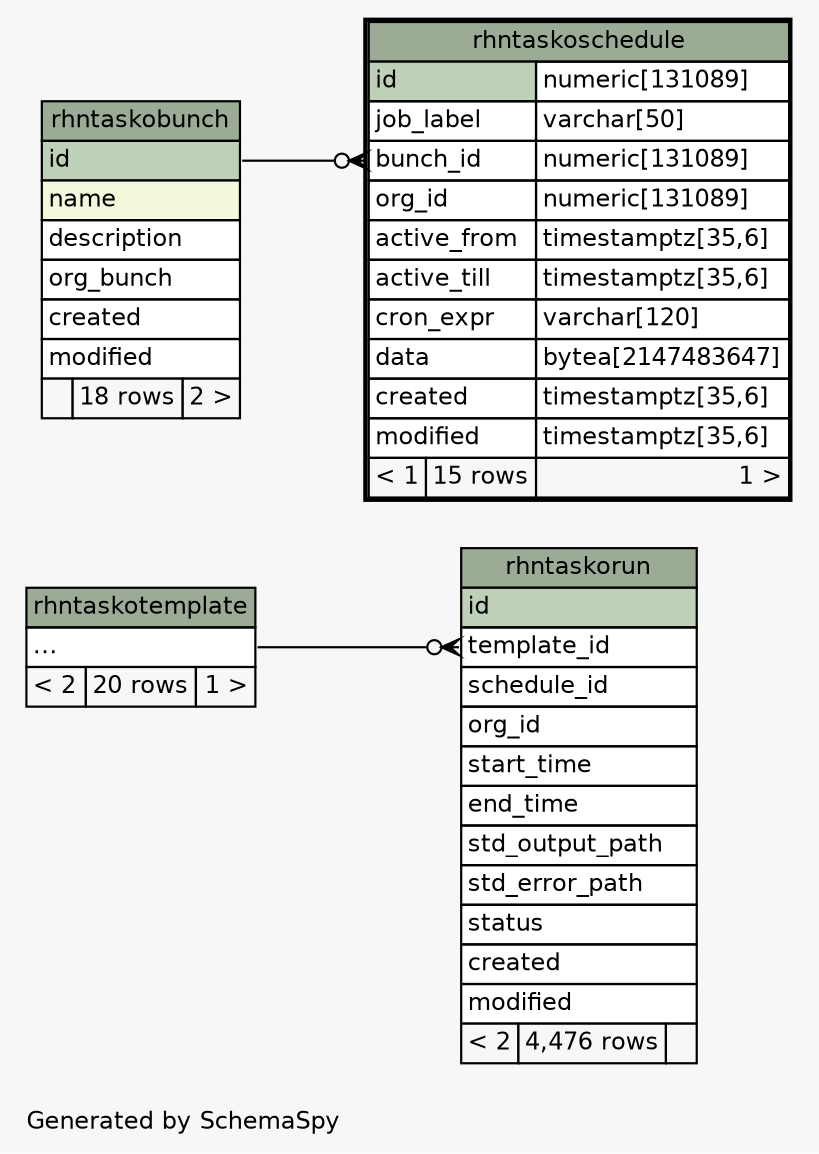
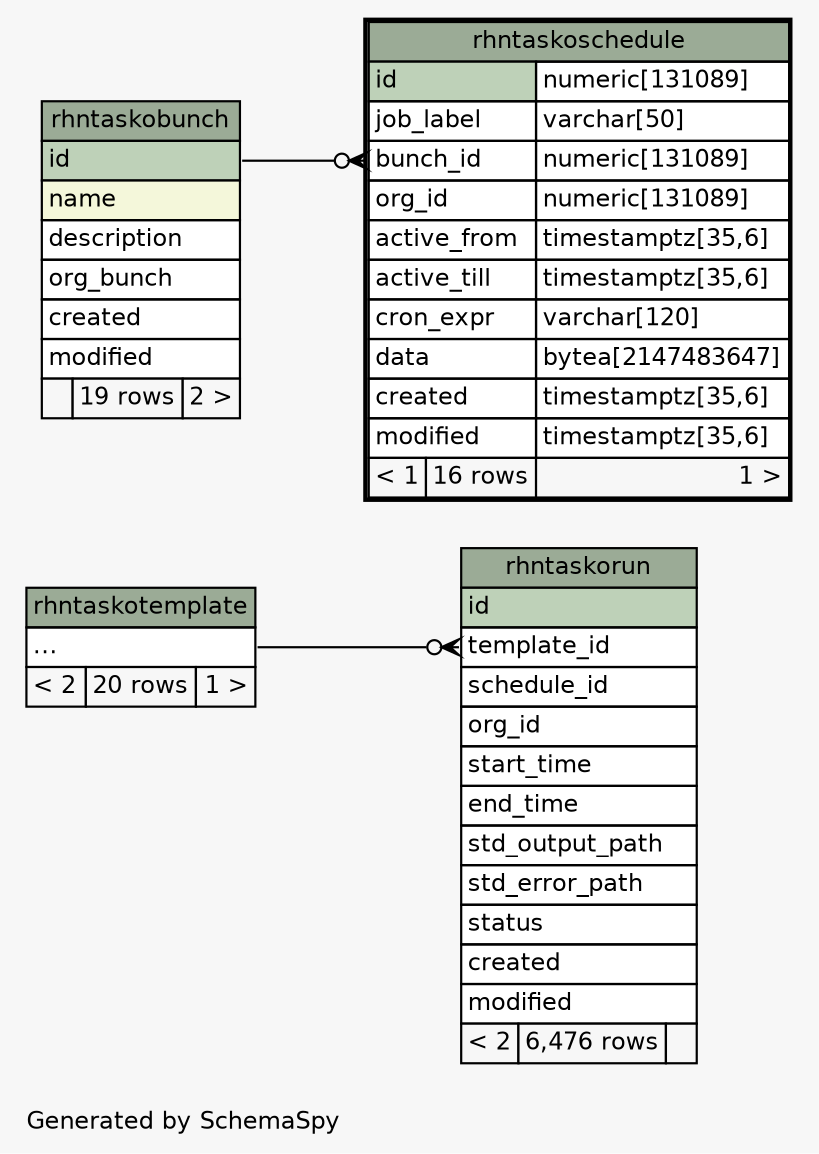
node "rhntaskobunch": text "18 rows" -> "19 rows"
node "rhntaskoschedule": text "15 rows" -> "16 rows"
node "rhntaskorun": text "4,476 rows" -> "6,476 rows"
